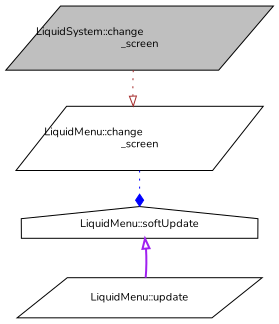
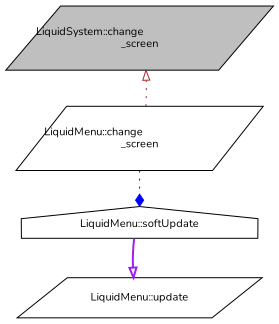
edge "LiquidSystem::change _screen" -> "LiquidMenu::change _screen": reversed
edge "LiquidMenu::update" -> "LiquidMenu::softUpdate": reversed
